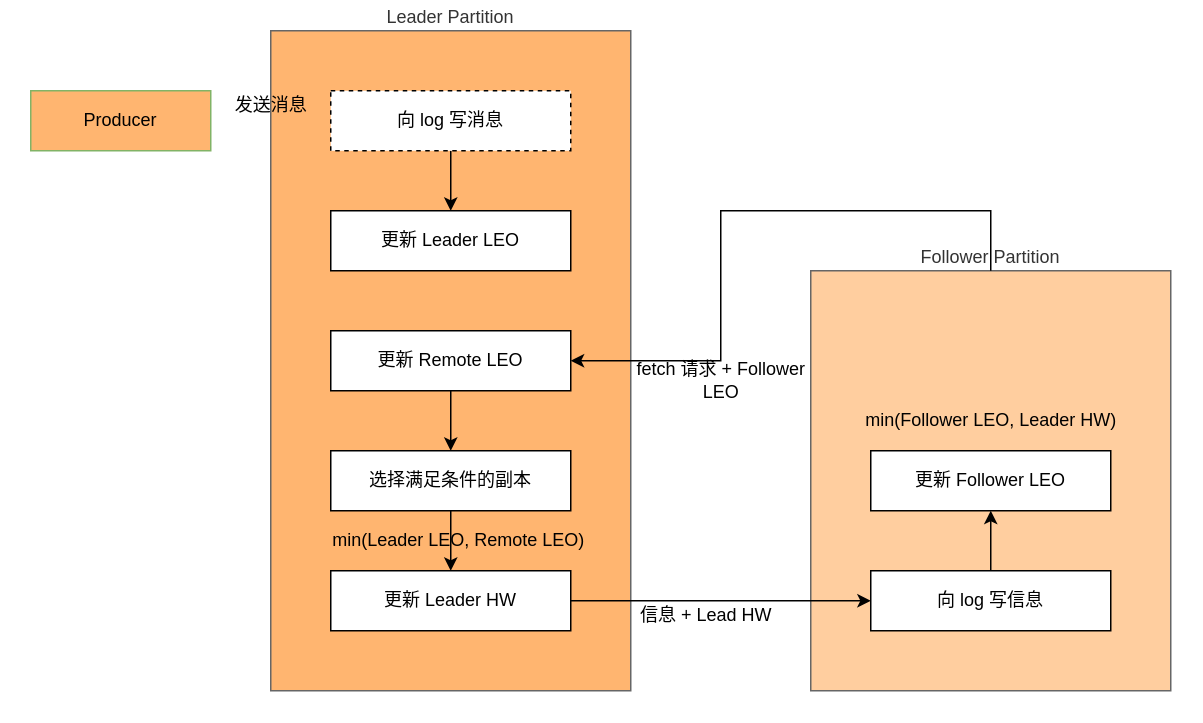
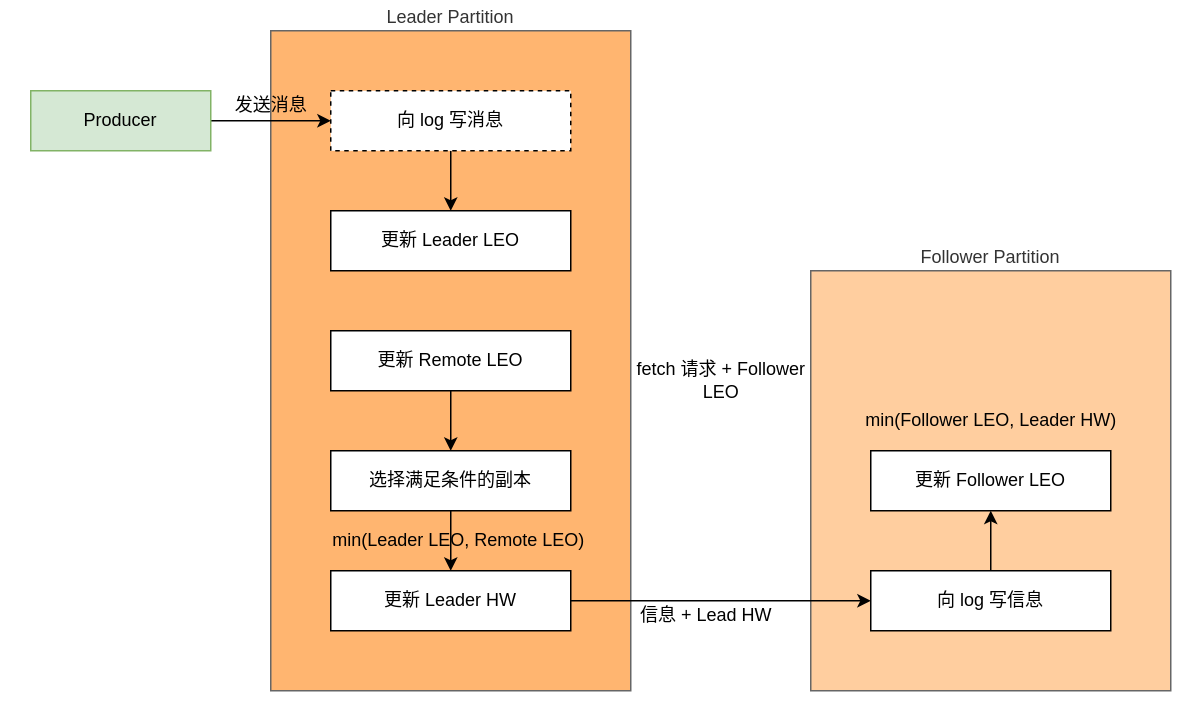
node "Producer": fillcolor #ffb570 -> #d5e8d4
edge "Producer" -> "向 log 写消息": added
edge "Follower Partition" -> "更新 Remote LEO": removed
